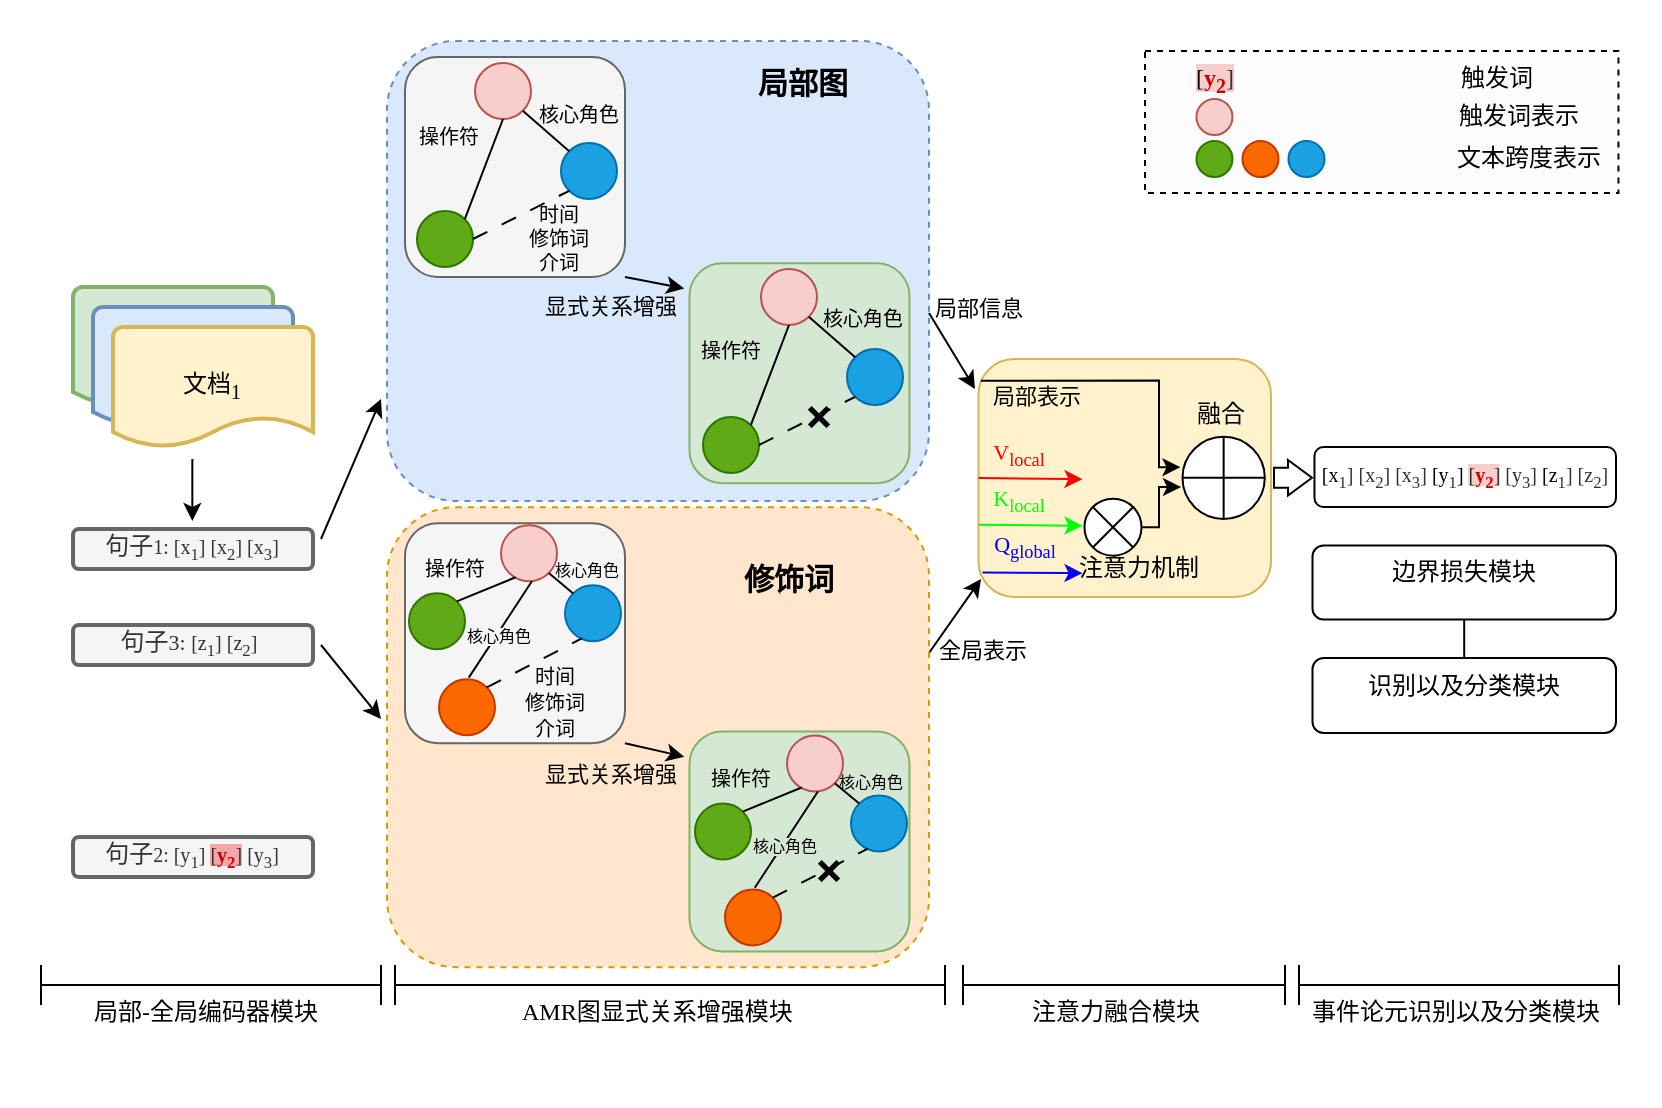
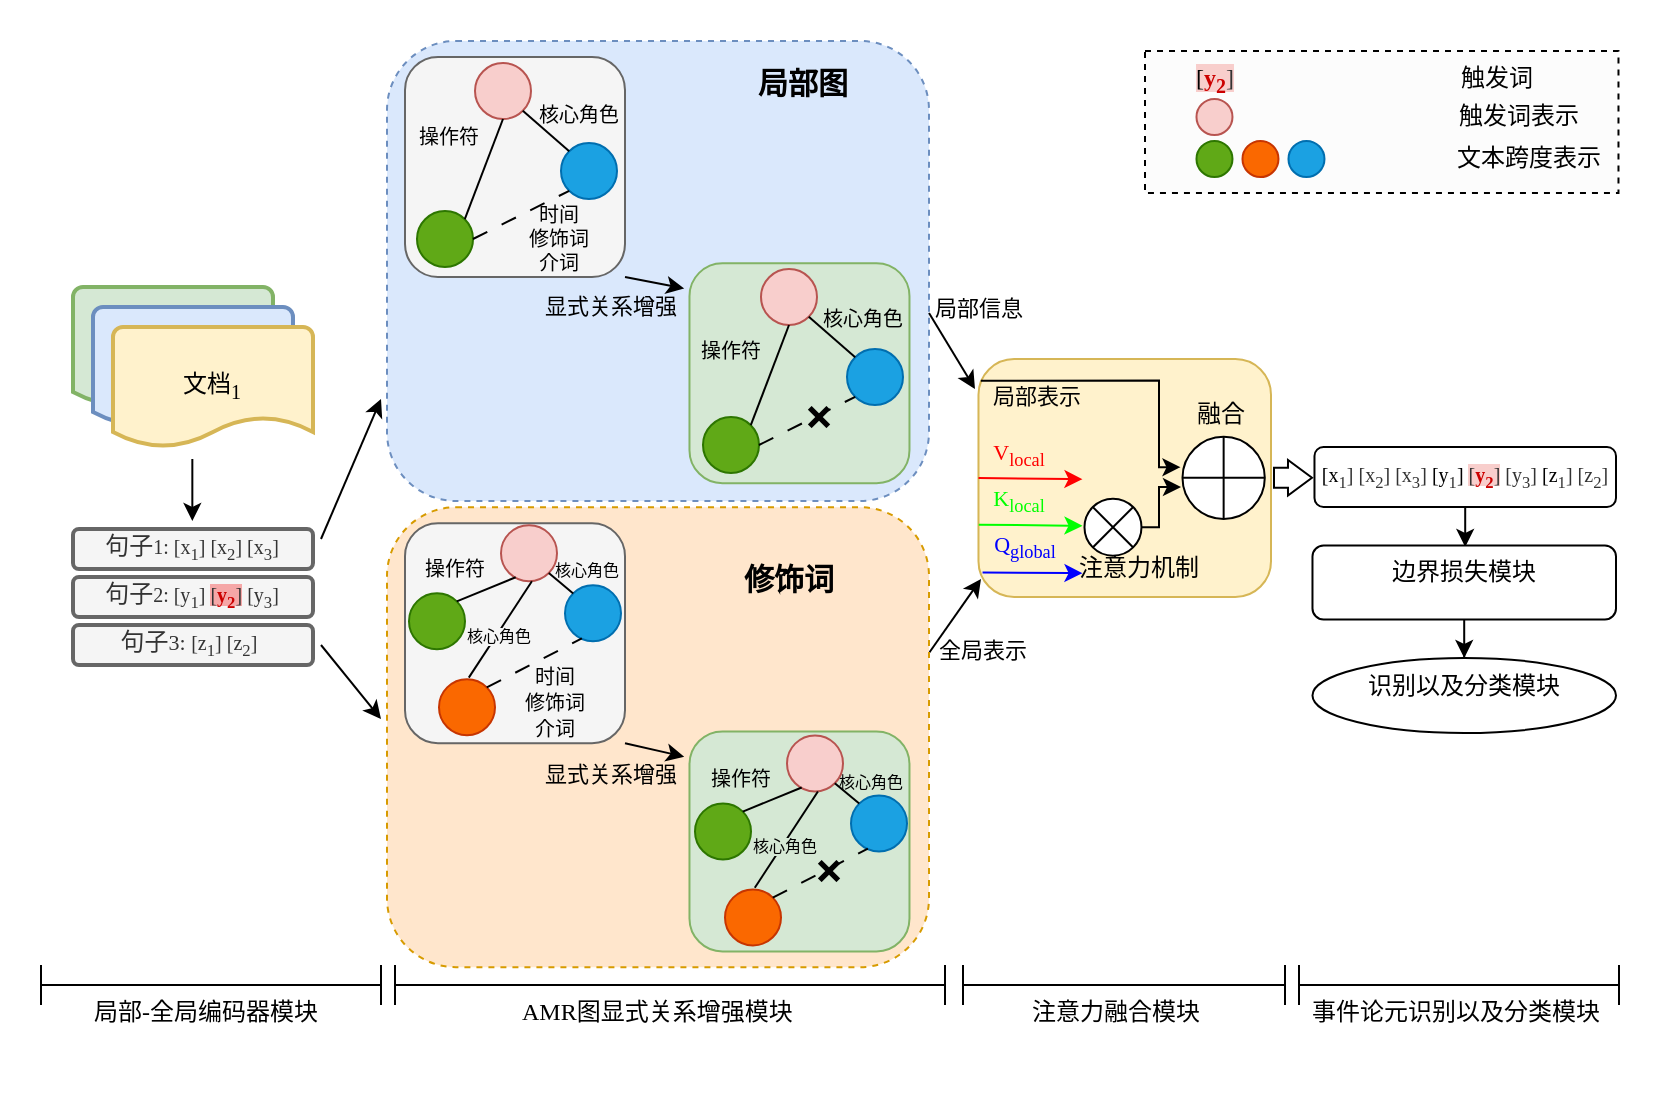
edge "[x1] [x2] [x3] [y1] [y2] [y3] [z1] [z2]" -> "边界损失模块": added
edge "边界损失模块" -- "识别以及分类模块": arrowhead none -> classic
node "识别以及分类模块": shape rounded rectangle -> ellipse
node "句子2: [y1] [y2] [y3]": moved (193, 857) -> (193, 597)
